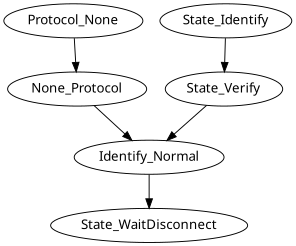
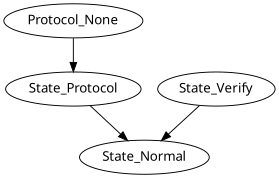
node "State_Identify": removed
node "None_Protocol": label "None_Protocol" -> "State_Protocol"
node "Identify_Normal": label "Identify_Normal" -> "State_Normal"
node "State_WaitDisconnect": removed
